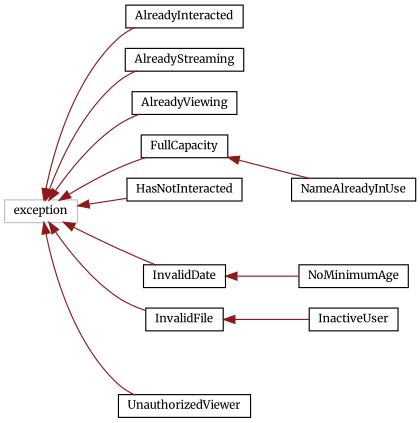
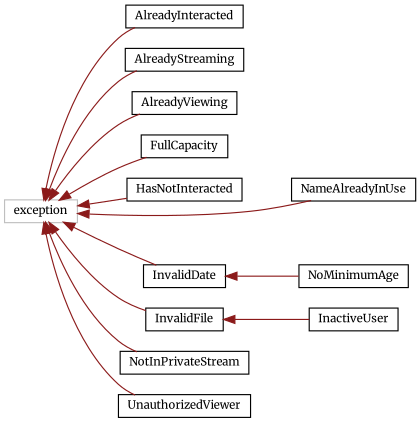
edge "NameAlreadyInUse" -> "FullCapacity": now "NameAlreadyInUse" -> "exception"
node "NotInPrivateStream": added
